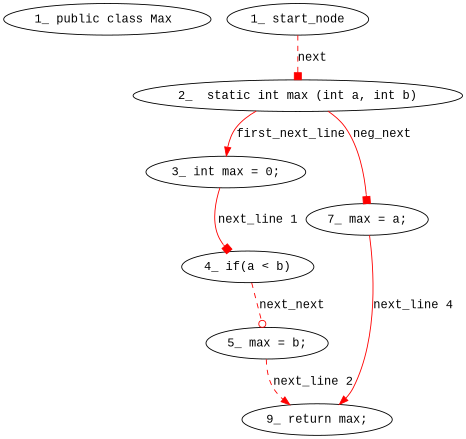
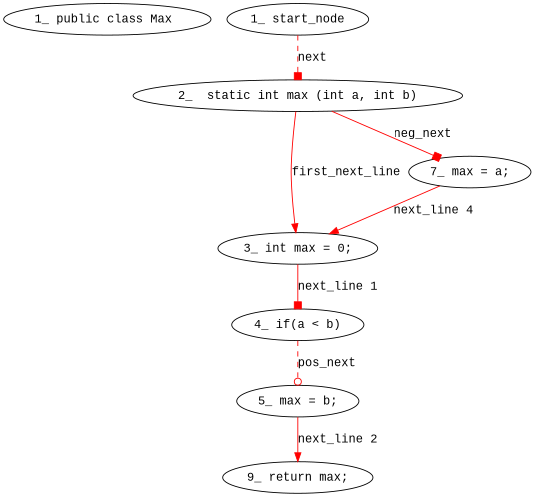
edge "4_ if(a < b)" -> "5_ max = b;": label "next_next" -> "pos_next"
edge "7_ max = a;" -> "9_ return max;": now "7_ max = a;" -> "3_ int max = 0;"
edge "5_ max = b;" -> "9_ return max;": style dashed -> solid
